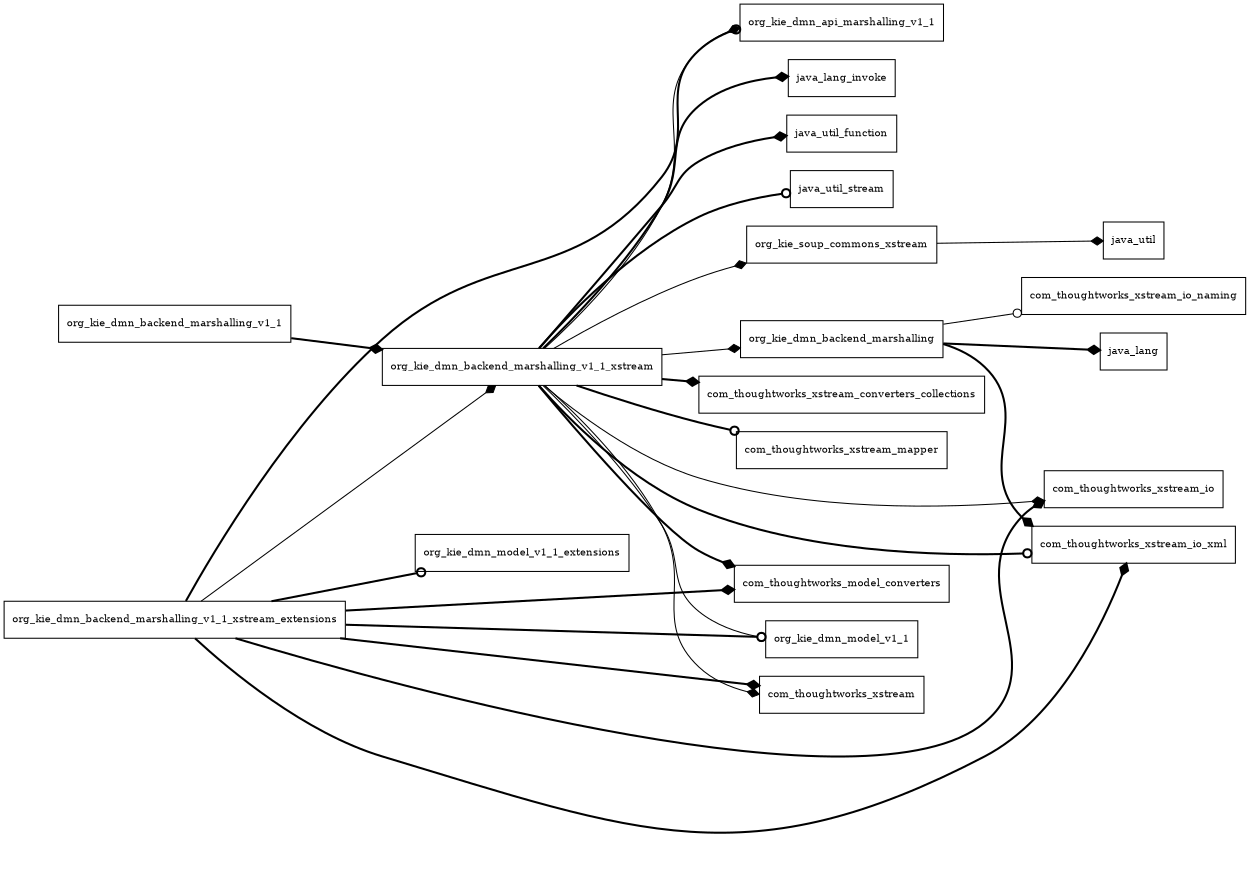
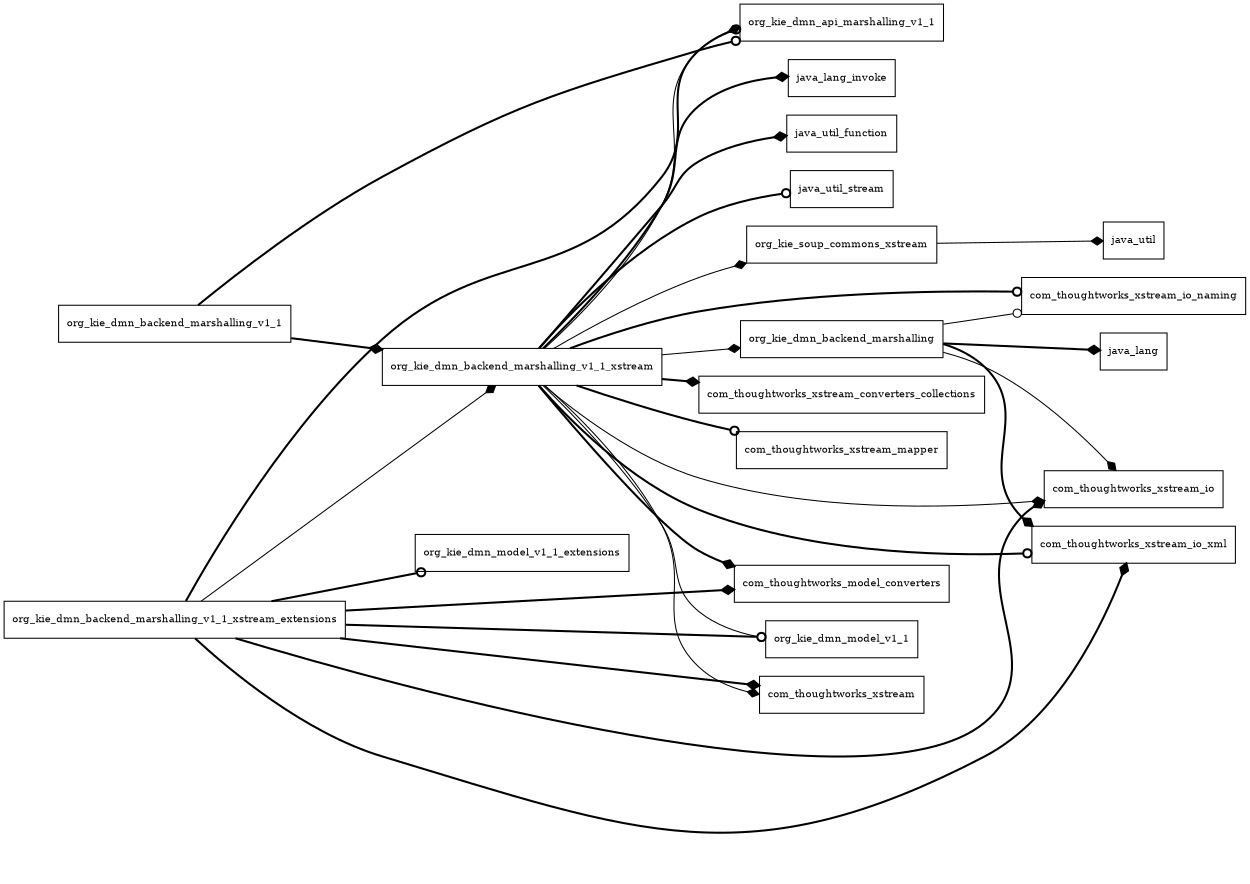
edge "org_kie_dmn_backend_marshalling_v1_1" -> "org_kie_dmn_api_marshalling_v1_1": added
edge "org_kie_dmn_backend_marshalling_v1_1_xstream" -> "com_thoughtworks_xstream_io_naming": added
edge "org_kie_dmn_backend_marshalling" -> "com_thoughtworks_xstream_io": added
